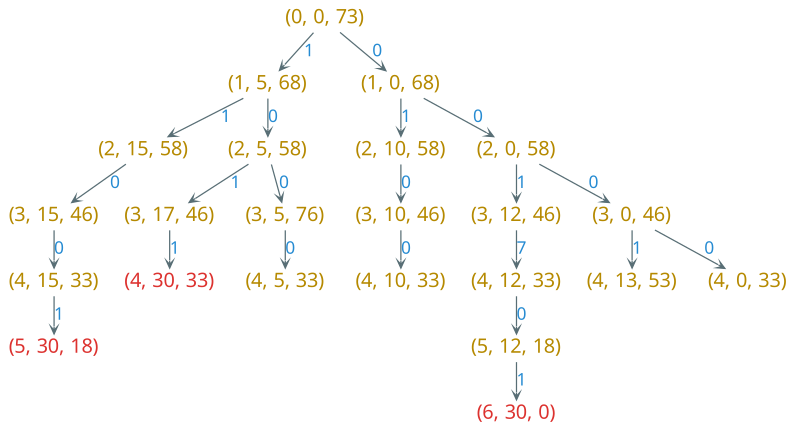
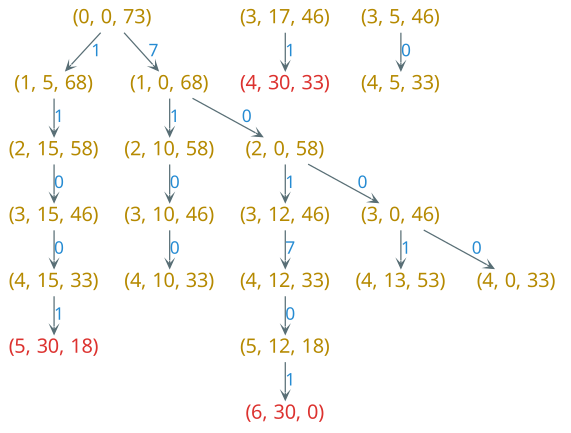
edge "(0, 0, 73)" -> "(1, 0, 68)": label "0" -> "7"
node "(2, 5, 58)": removed
node "(3, 5, 76)": label "(3, 5, 76)" -> "(3, 5, 46)"
